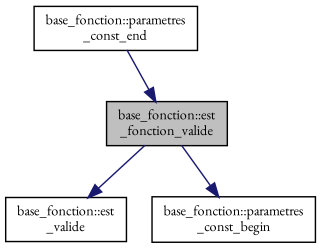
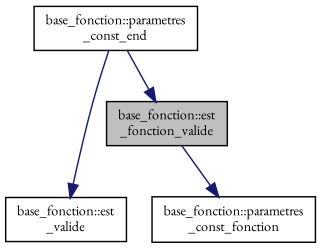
edge "base_fonction::est _fonction_valide" -> "base_fonction::est _valide": now "base_fonction::parametres _const_end" -> "base_fonction::est _valide"
node "base_fonction::parametres _const_begin": label "base_fonction::parametres _const_begin" -> "base_fonction::parametres _const_fonction"
